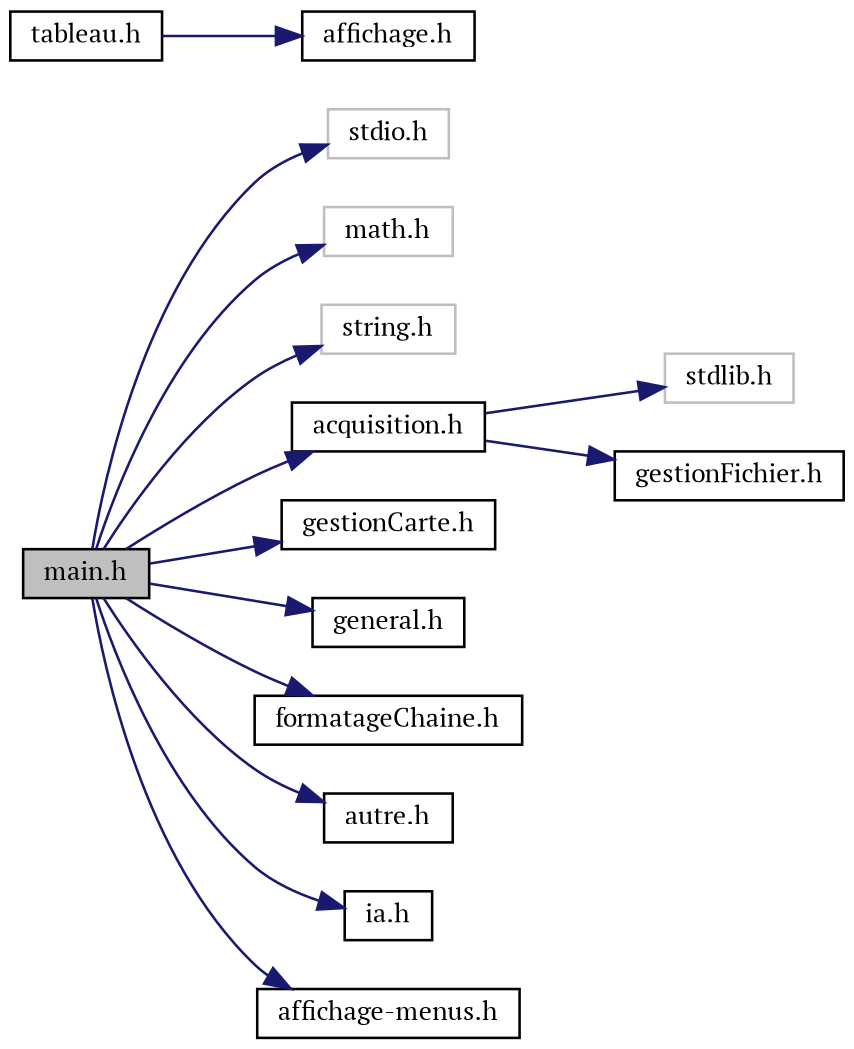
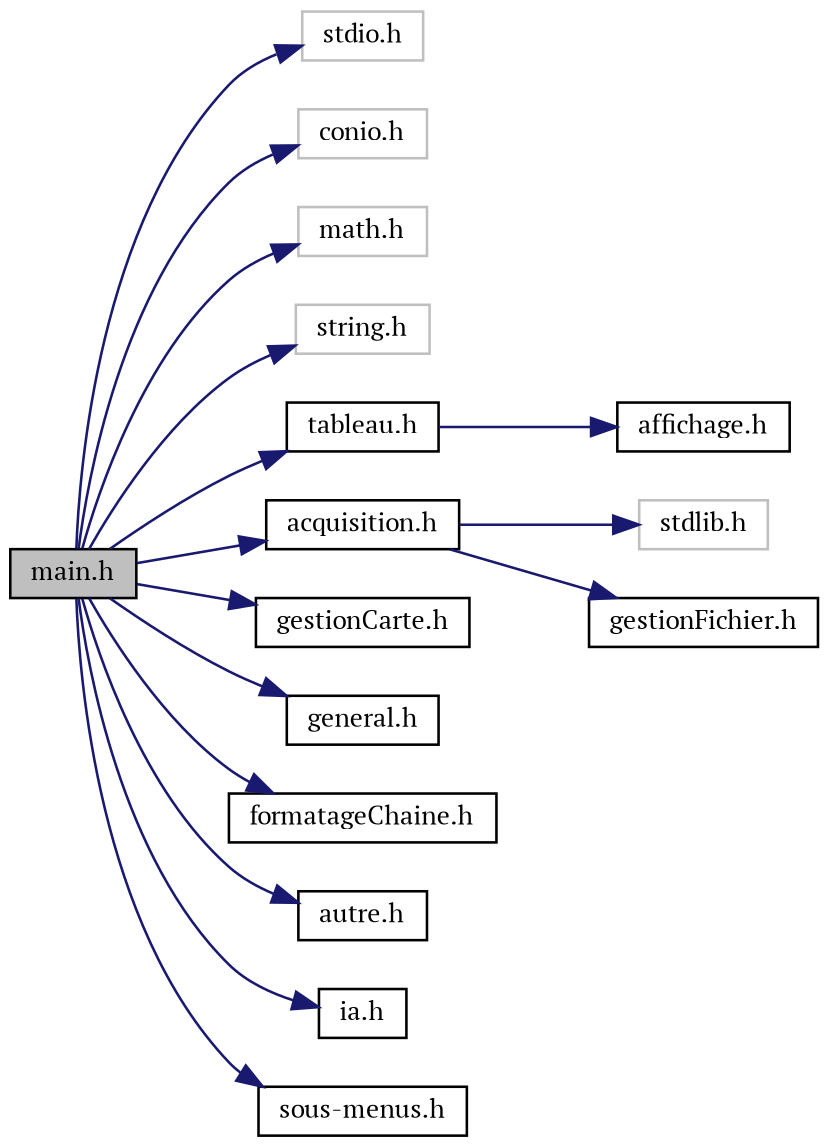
node "conio.h": added
edge "main.h" -> "tableau.h": added
node "affichage-menus.h": label "affichage-menus.h" -> "sous-menus.h"
